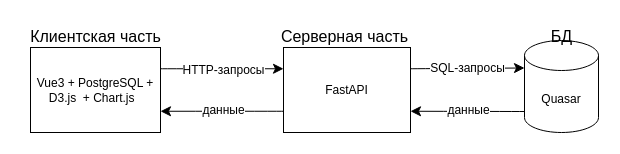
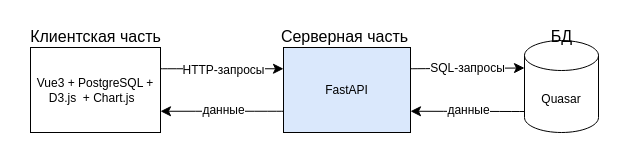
node "FastAPI": fillcolor #ffffff -> #dae8fc
